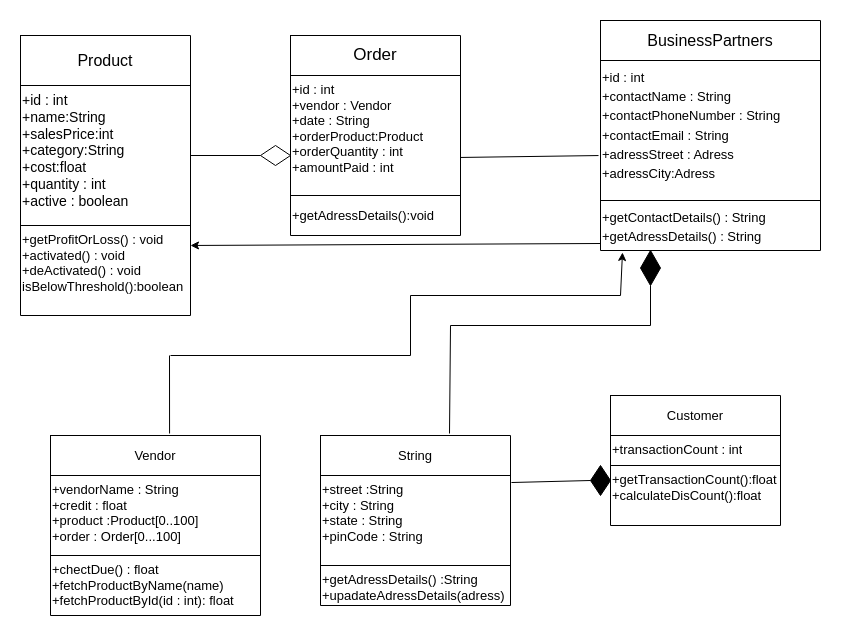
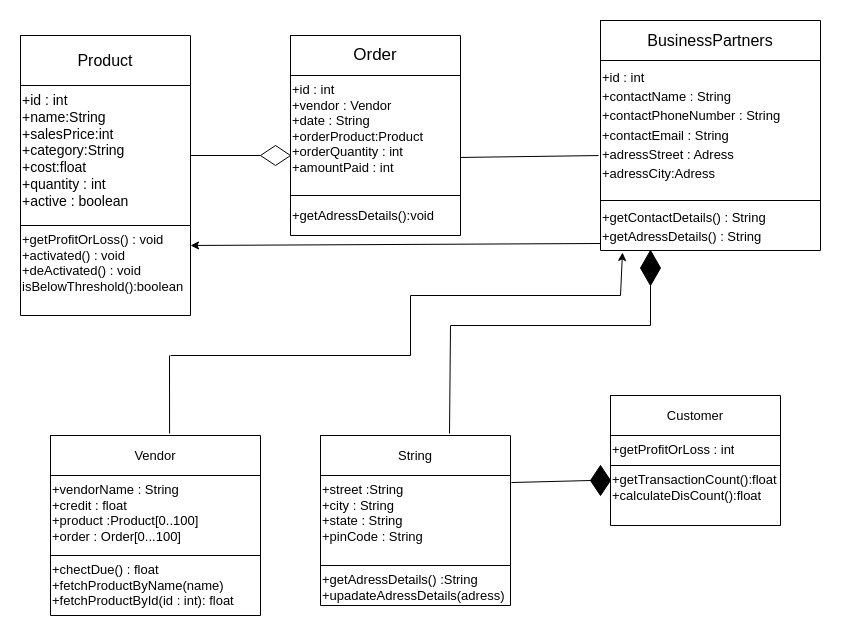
node "+transactionCount : int": label "+transactionCount : int" -> "+getProfitOrLoss : int"
